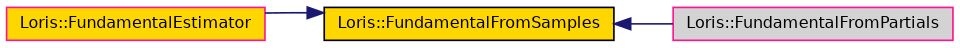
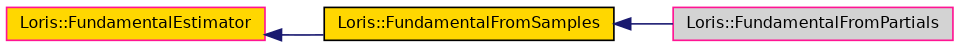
edge "Loris::FundamentalEstimator" -> "Loris::FundamentalFromSamples": reversed
